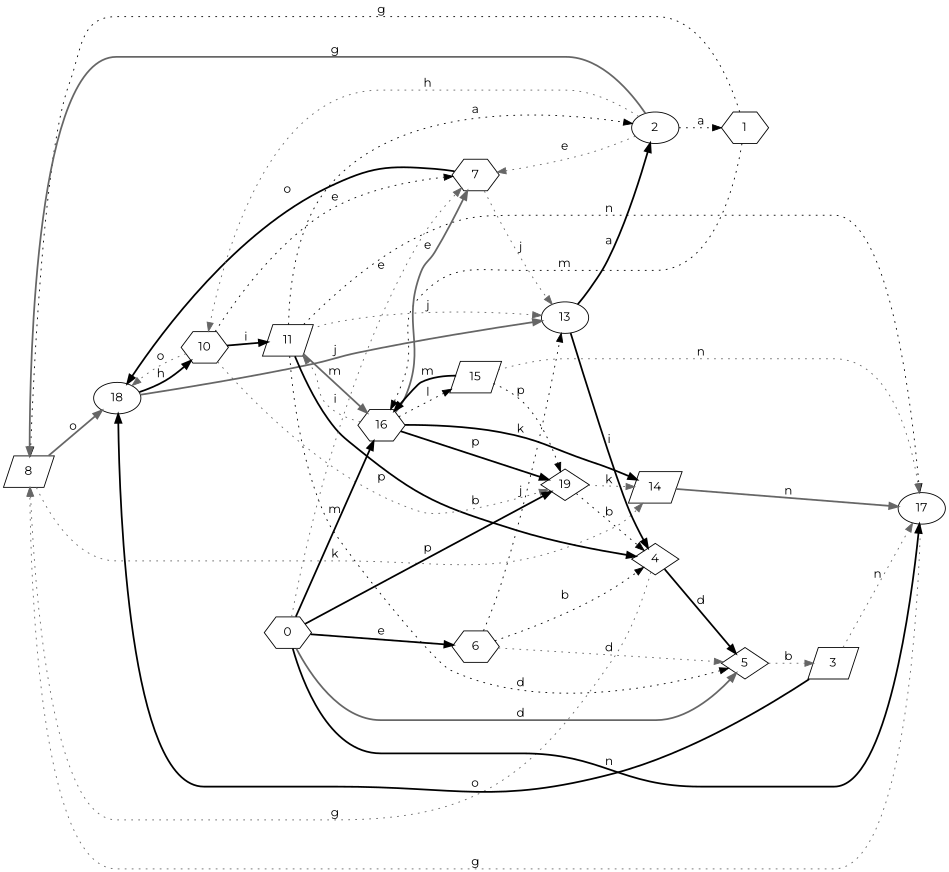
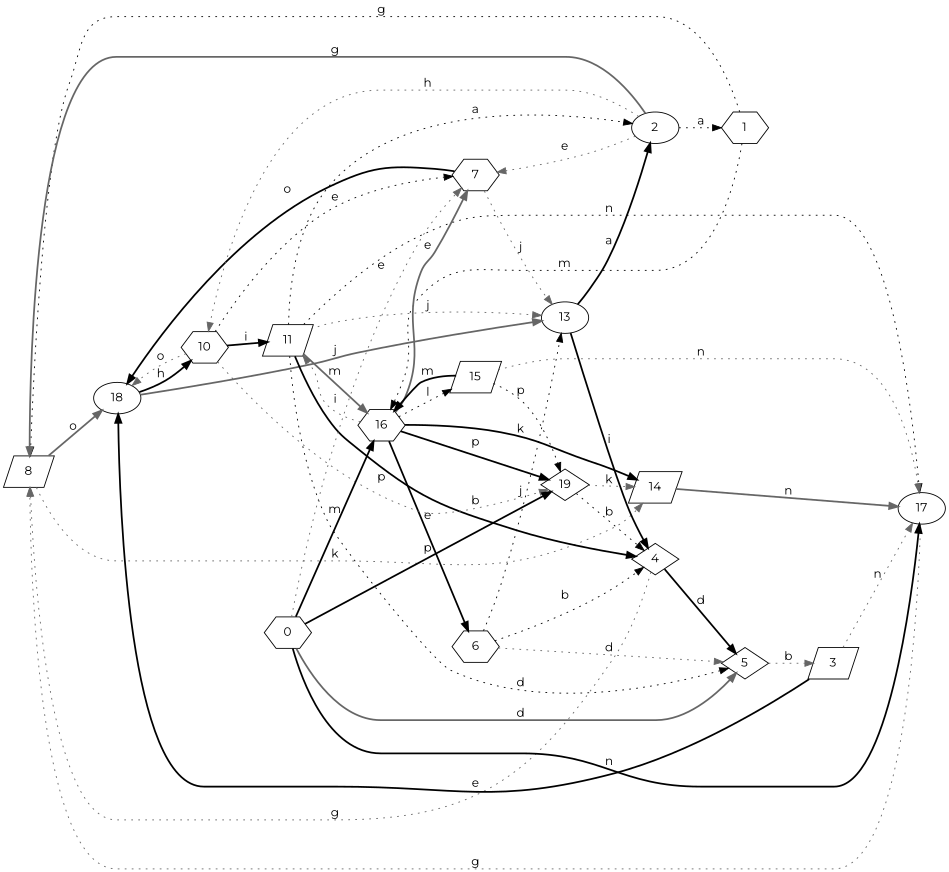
edge "0" -> "6": now "16" -> "6"
edge "3" -> "18": label "o" -> "e"
